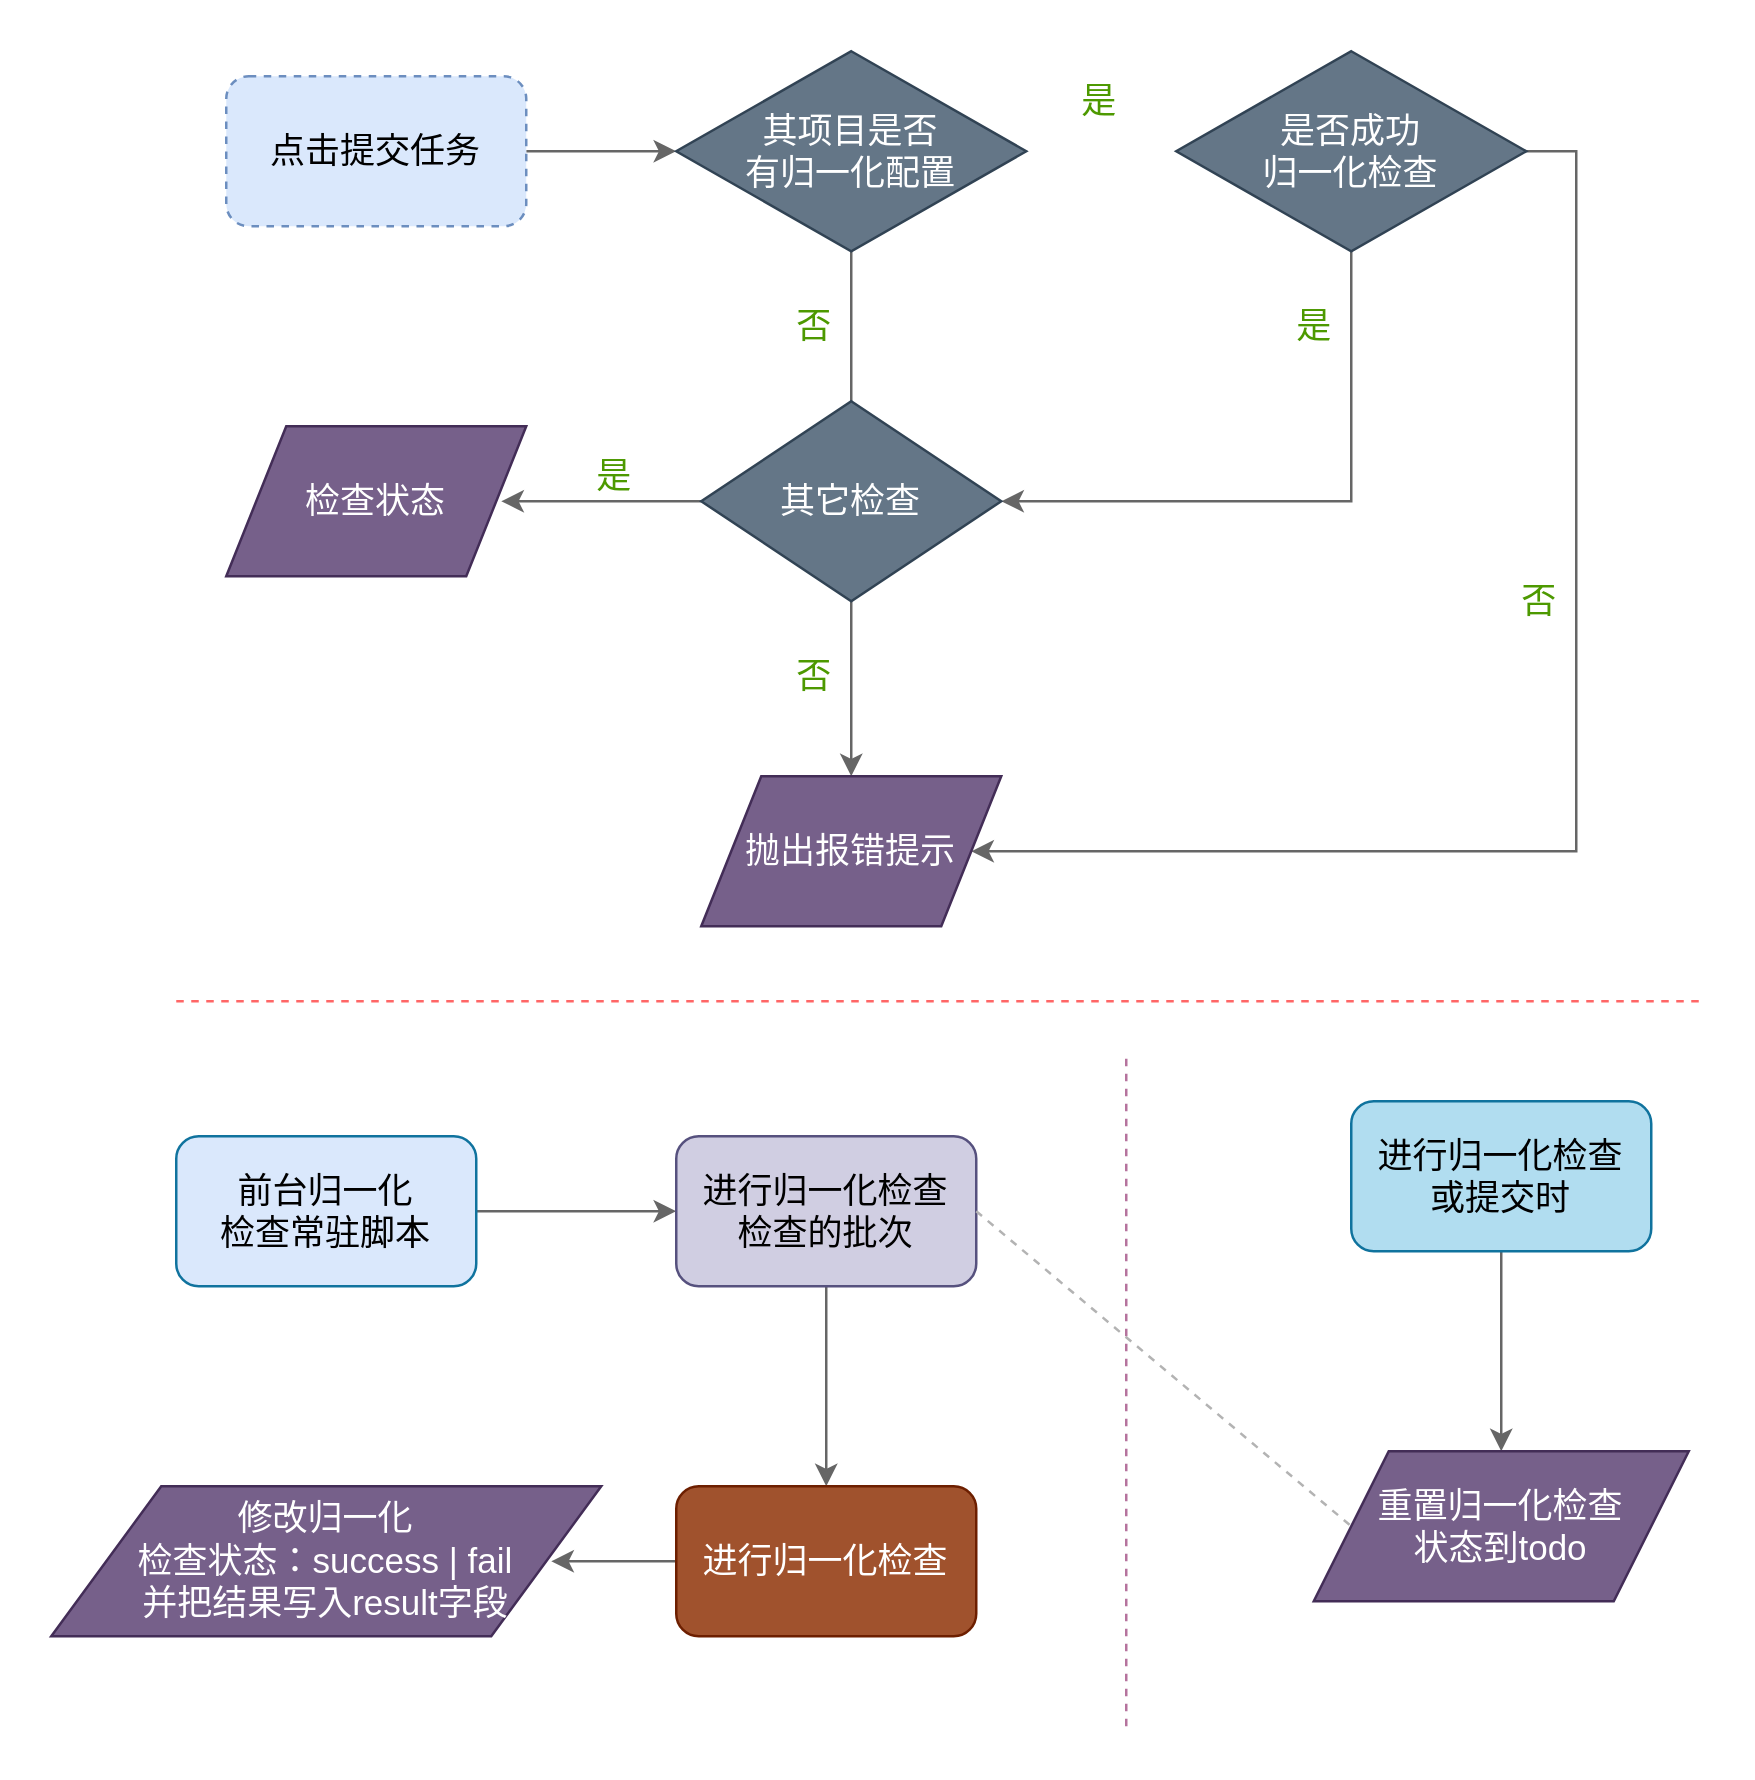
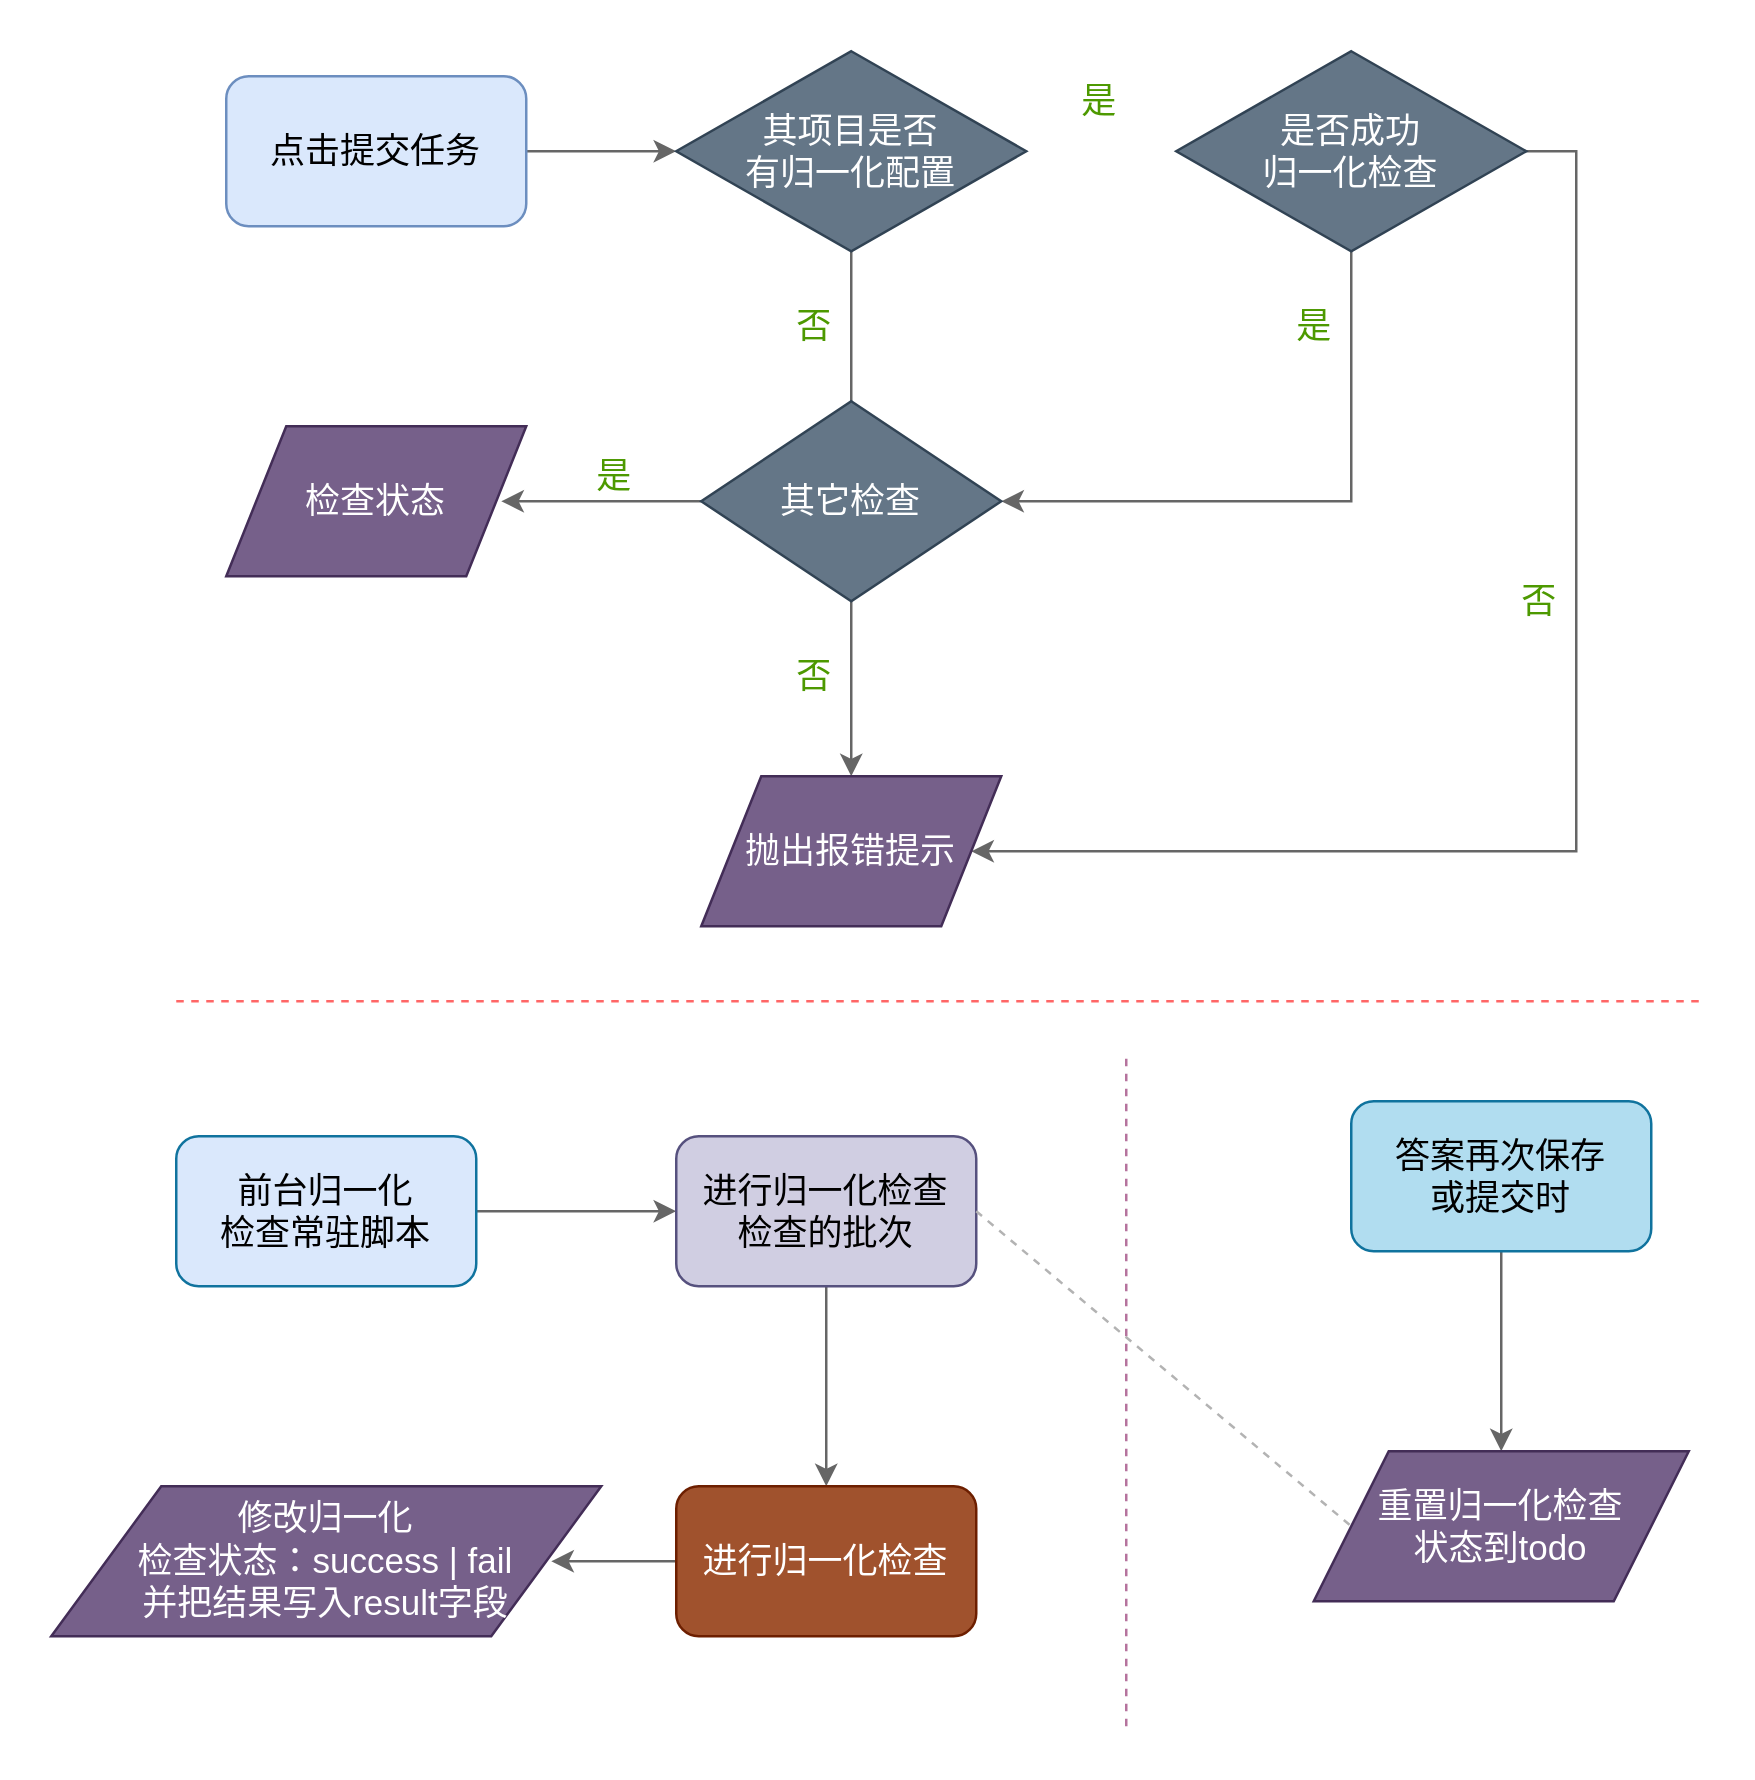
node "点击提交任务": style dashed -> solid
node "进行归一化检查或提交时": label "进行归一化检查或提交时" -> "答案再次保存或提交时"
